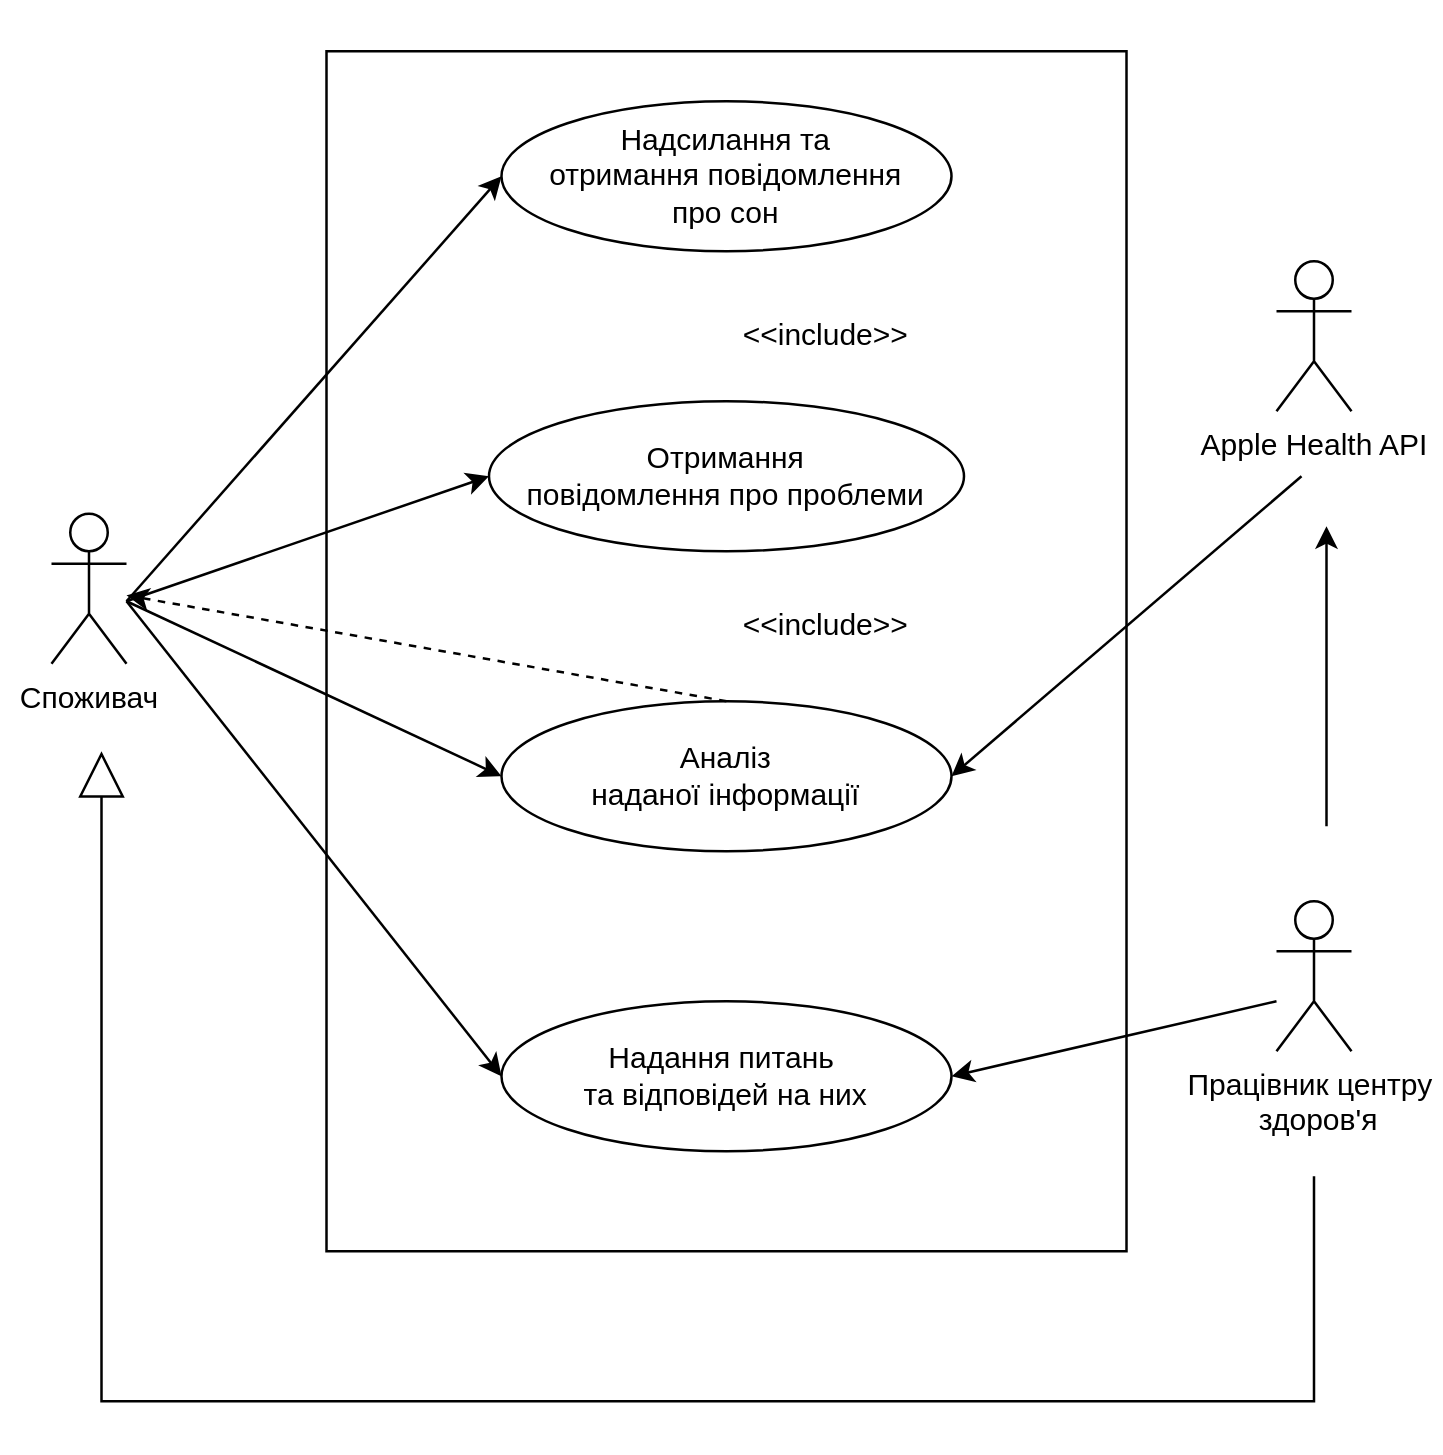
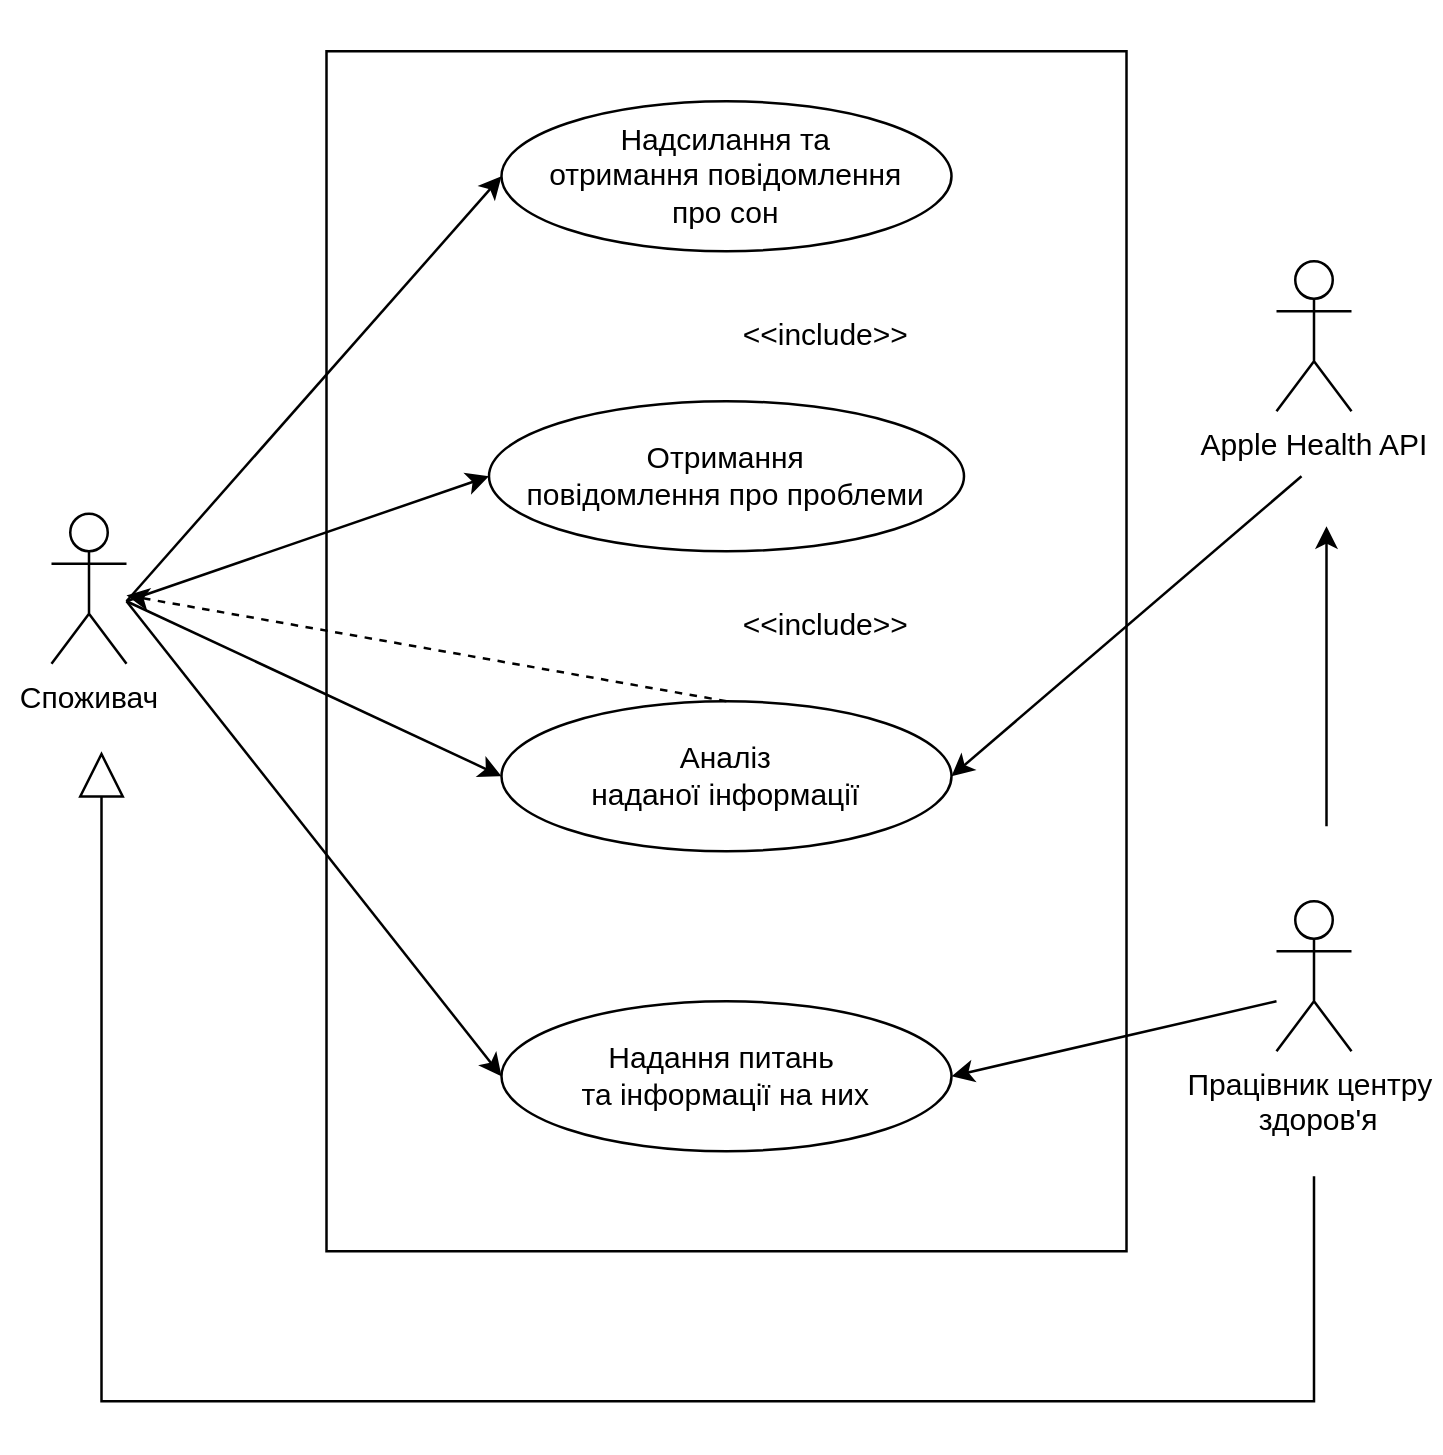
node "Надання питань та відповідей на них": label "Надання питань та відповідей на них" -> "Надання питань та інформації на них"
